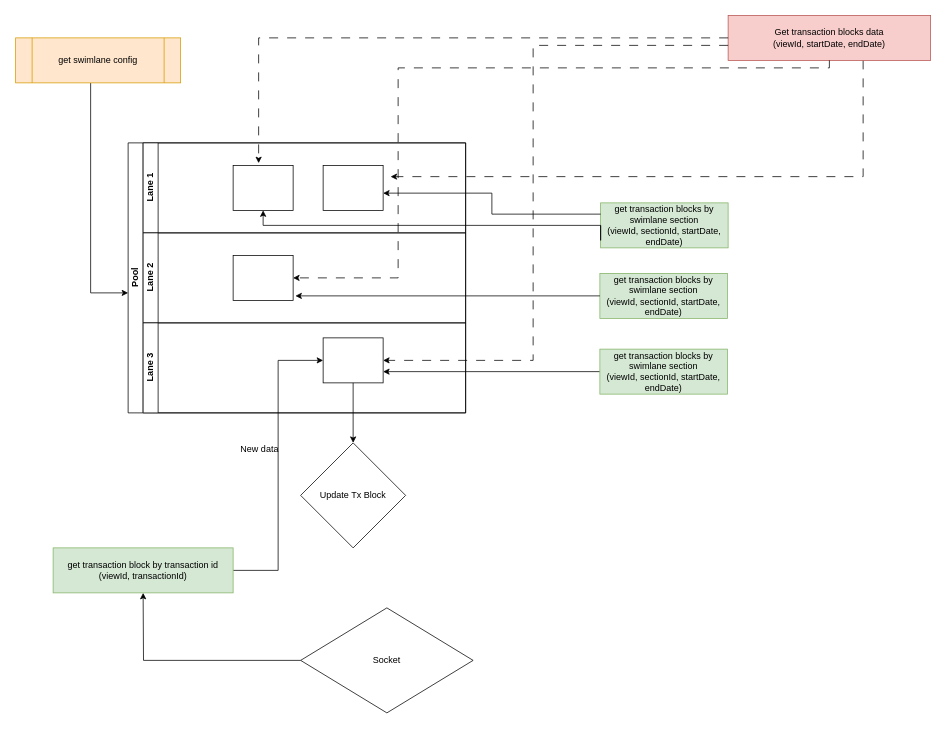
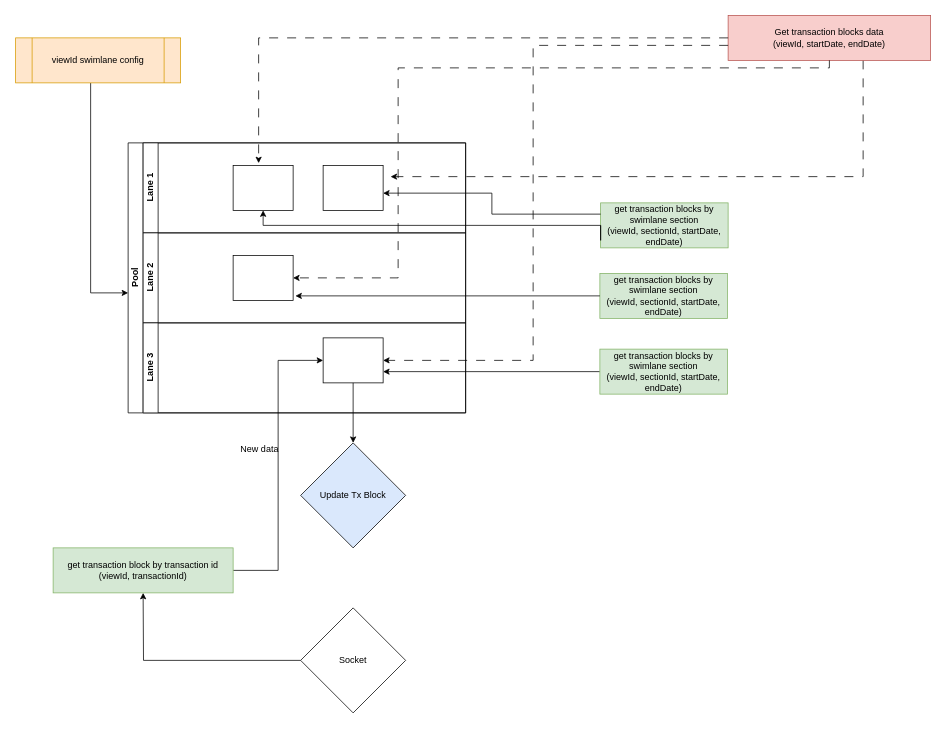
node "get swimlane config": label "get swimlane config" -> "viewId swimlane config"
node "Update Tx Block": fillcolor #ffffff -> #dae8fc
node "Socket": size 173x105 -> 105x105
